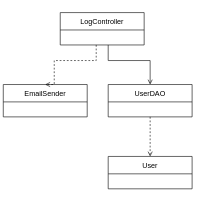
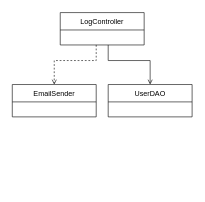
node "EmailSender": moved (45, 101) -> (54, 101)
edge "UserDAO" -> "User": removed
node "User": removed
